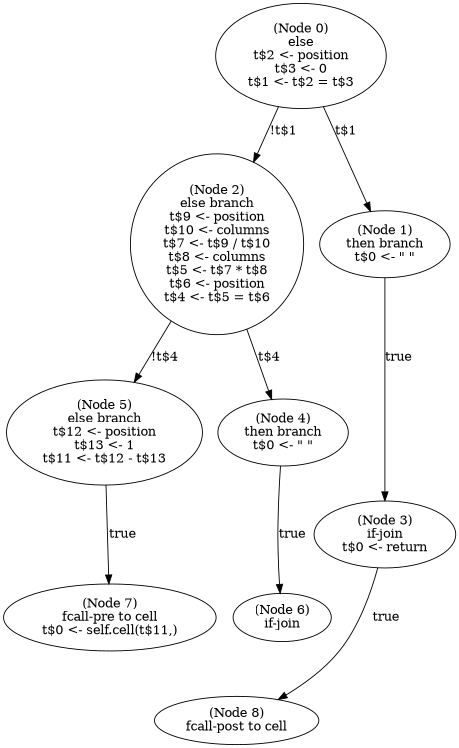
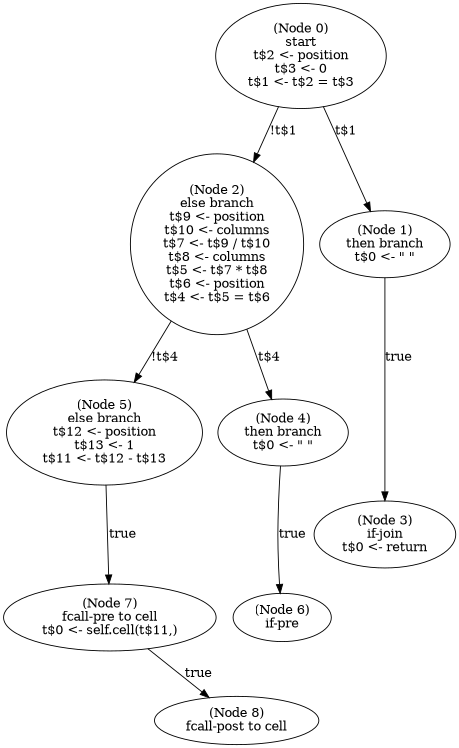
node "(Node 0) else t$2 <- position t$3 <- 0 t$1 <- t$2 = t$3": label "(Node 0) else t$2 <- position t$3 <- 0 t$1 <- t$2 = t$3" -> "(Node 0) start t$2 <- position t$3 <- 0 t$1 <- t$2 = t$3"
node "(Node 6) if-join": label "(Node 6) if-join" -> "(Node 6) if-pre"
edge "(Node 3) if-join t$0 <- return" -> "(Node 8) fcall-post to cell": now "(Node 7) fcall-pre to cell t$0 <- self.cell(t$11,)" -> "(Node 8) fcall-post to cell"
